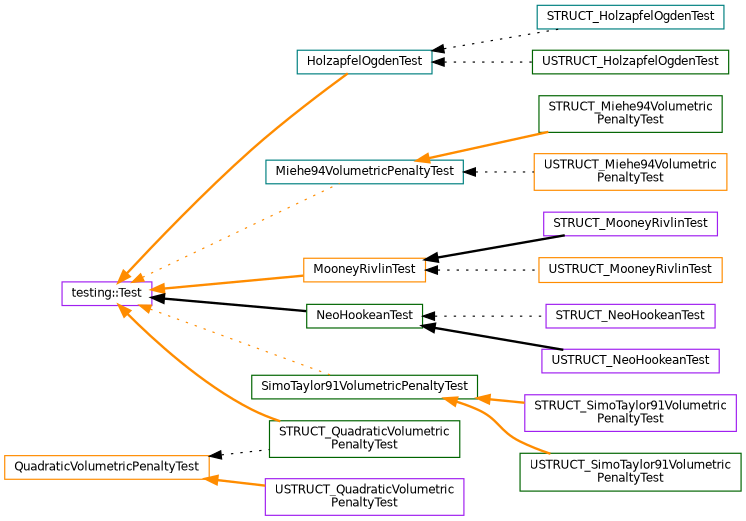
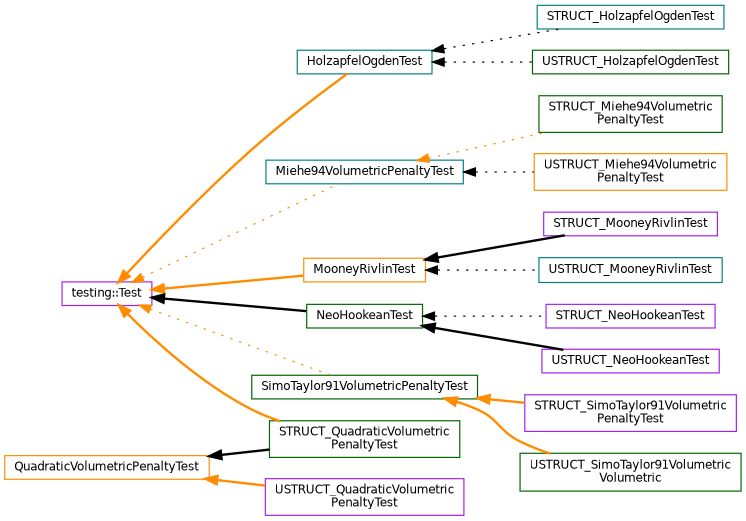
edge "STRUCT_Miehe94Volumetric PenaltyTest" -> "Miehe94VolumetricPenaltyTest": style bold -> dotted
node "USTRUCT_MooneyRivlinTest": color darkorange -> teal
edge "STRUCT_QuadraticVolumetric PenaltyTest" -> "QuadraticVolumetricPenaltyTest": style dotted -> bold
node "USTRUCT_SimoTaylor91Volumetric PenaltyTest": label "USTRUCT_SimoTaylor91Volumetric PenaltyTest" -> "USTRUCT_SimoTaylor91Volumetric Volumetric"
